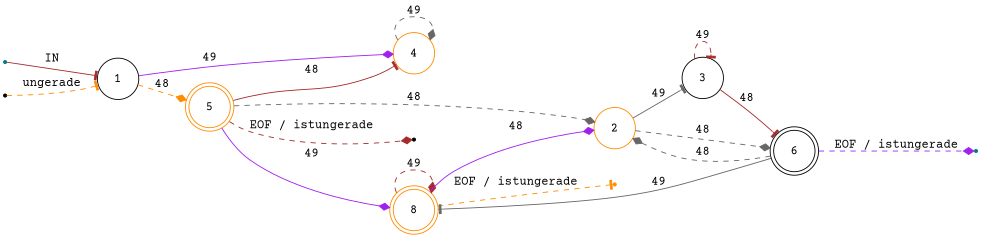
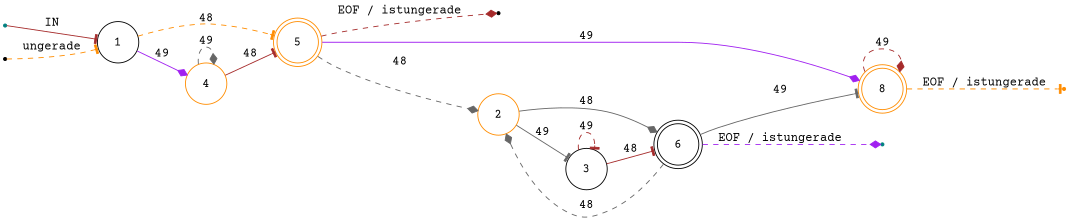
edge "5" -> "4": reversed
edge "1" -> "5": arrowhead diamond -> tee
edge "2" -> "6": style dashed -> solid
edge "8" -> "2": removed, label "48"
